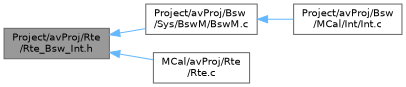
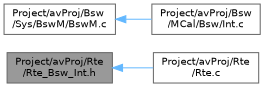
node "Project/avProj/Bsw /MCal/Int/Int.c": label "Project/avProj/Bsw /MCal/Int/Int.c" -> "Project/avProj/Bsw /MCal/Bsw/Int.c"
edge "Project/avProj/Bsw /Sys/BswM/BswM.c" -> "Project/avProj/Rte /Rte_Bsw_Int.h": removed
node "MCal/avProj/Rte /Rte.c": label "MCal/avProj/Rte /Rte.c" -> "Project/avProj/Rte /Rte.c"
